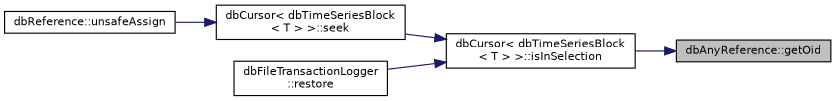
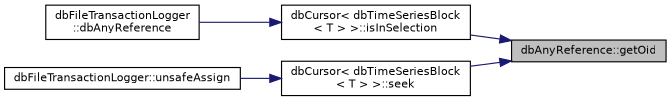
node "dbReference::unsafeAssign": label "dbReference::unsafeAssign" -> "dbFileTransactionLogger::unsafeAssign"
edge "dbCursor< dbTimeSeriesBlock < T > >::seek" -> "dbCursor< dbTimeSeriesBlock < T > >::isInSelection": now "dbCursor< dbTimeSeriesBlock < T > >::seek" -> "dbAnyReference::getOid"
node "dbFileTransactionLogger ::restore": label "dbFileTransactionLogger ::restore" -> "dbFileTransactionLogger ::dbAnyReference"
